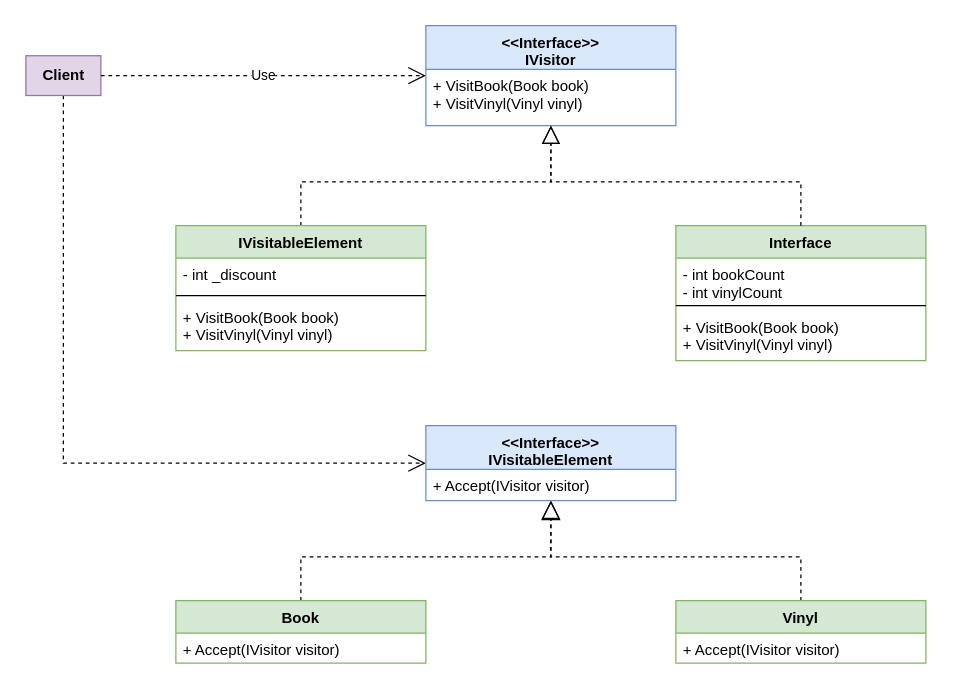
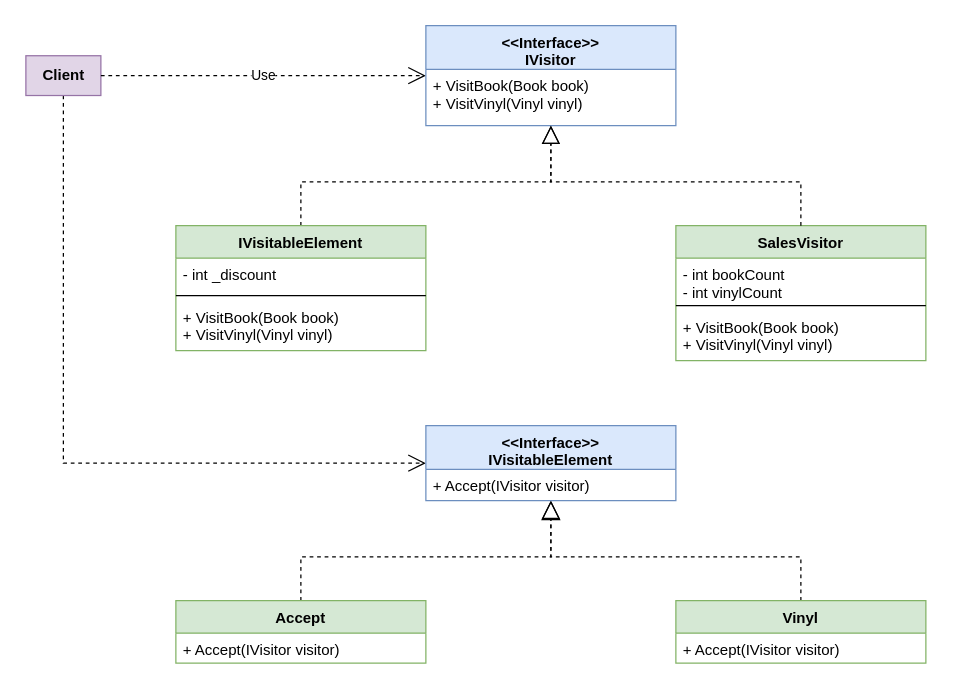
node "Interface": label "Interface" -> "SalesVisitor"
node "Book": label "Book" -> "Accept"
